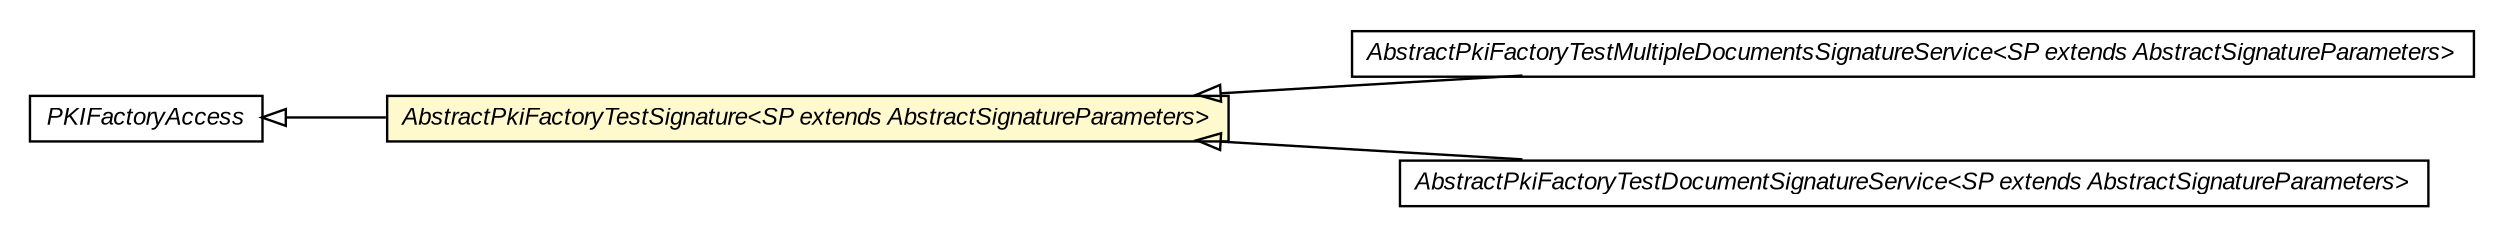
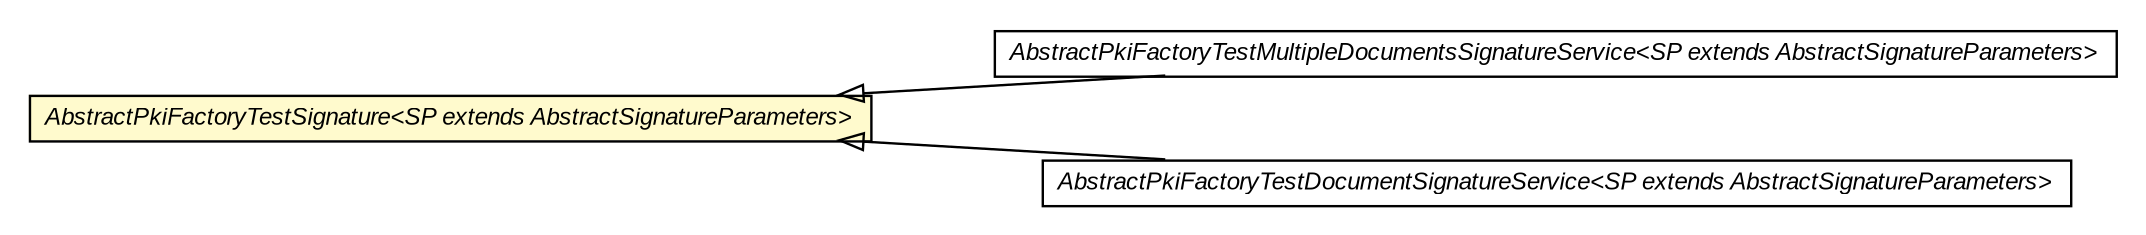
node "PKIFactoryAccess": removed
